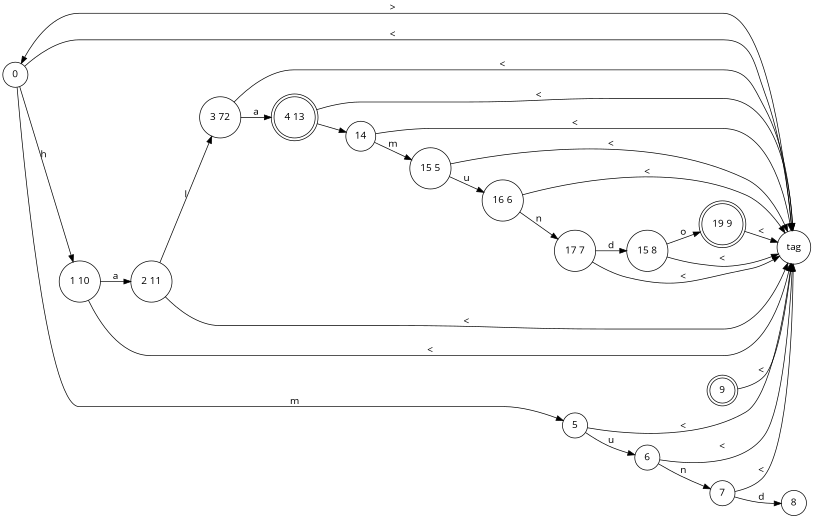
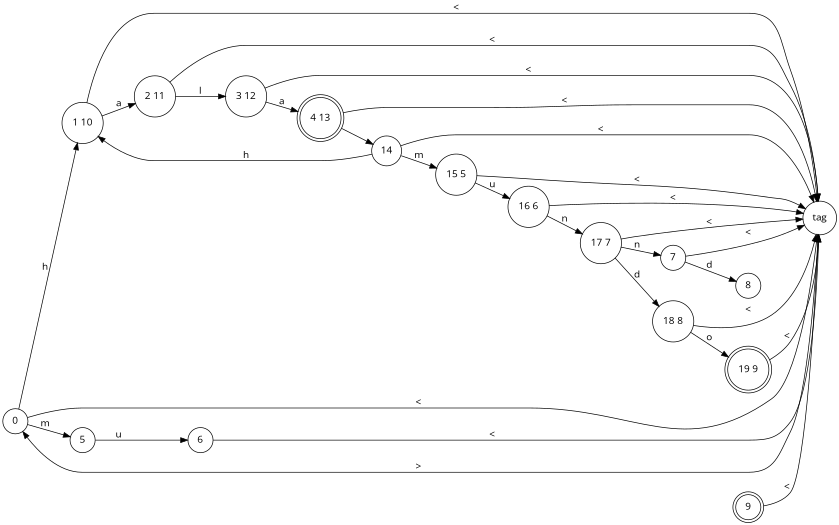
node "3 72": label "3 72" -> "3 12"
edge "14" -> "1 10": added, label "h"
node "15 8": label "15 8" -> "18 8"
edge "5" -> "tag": removed, label "<"
edge "6" -> "7": now "17 7" -> "7"
